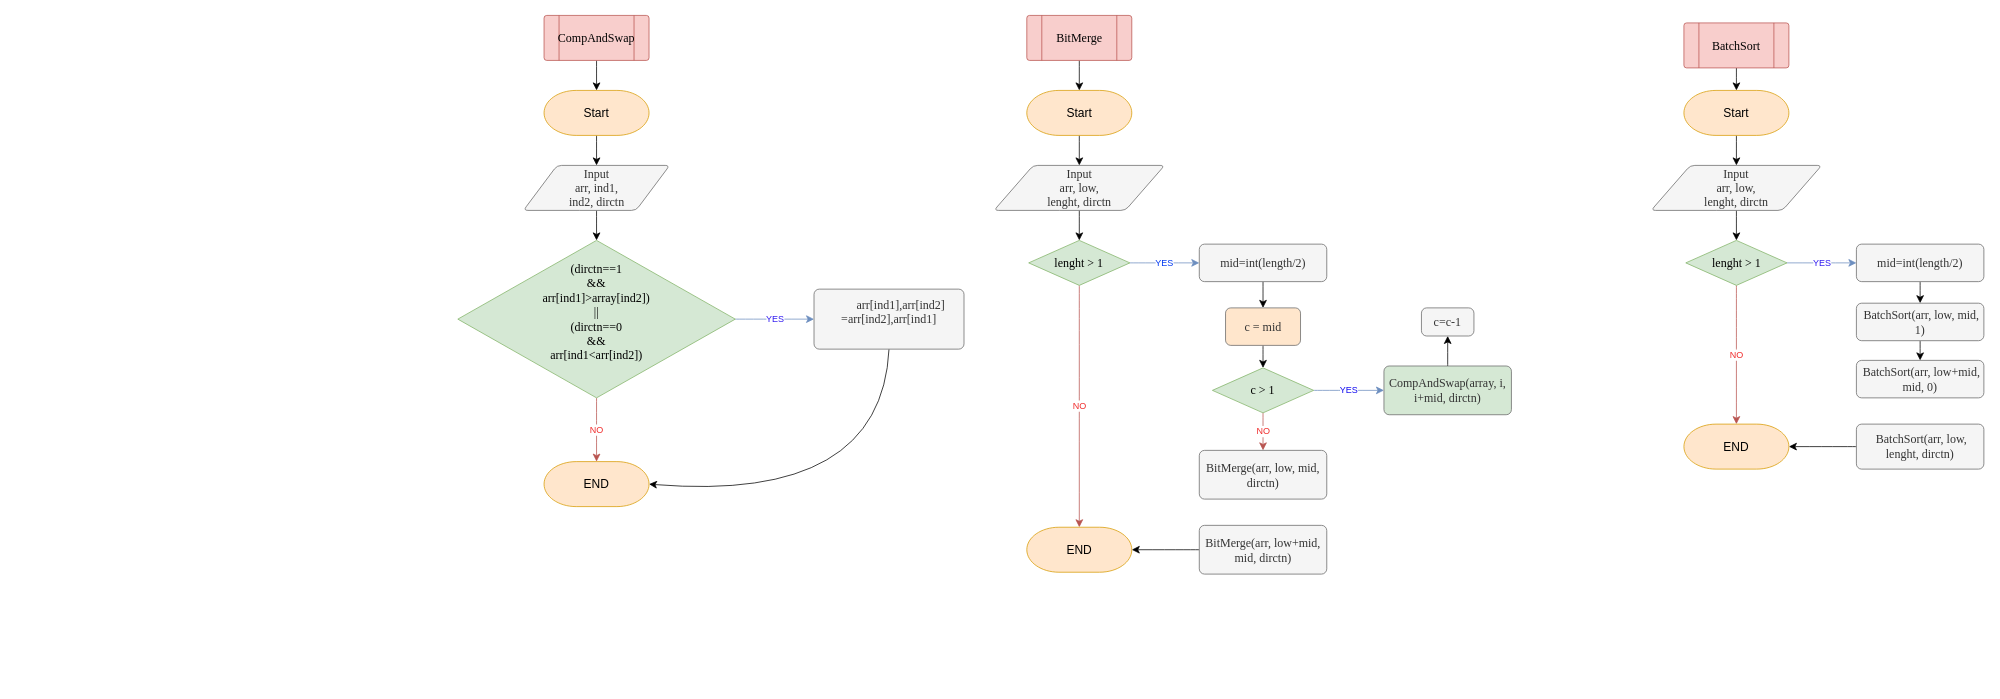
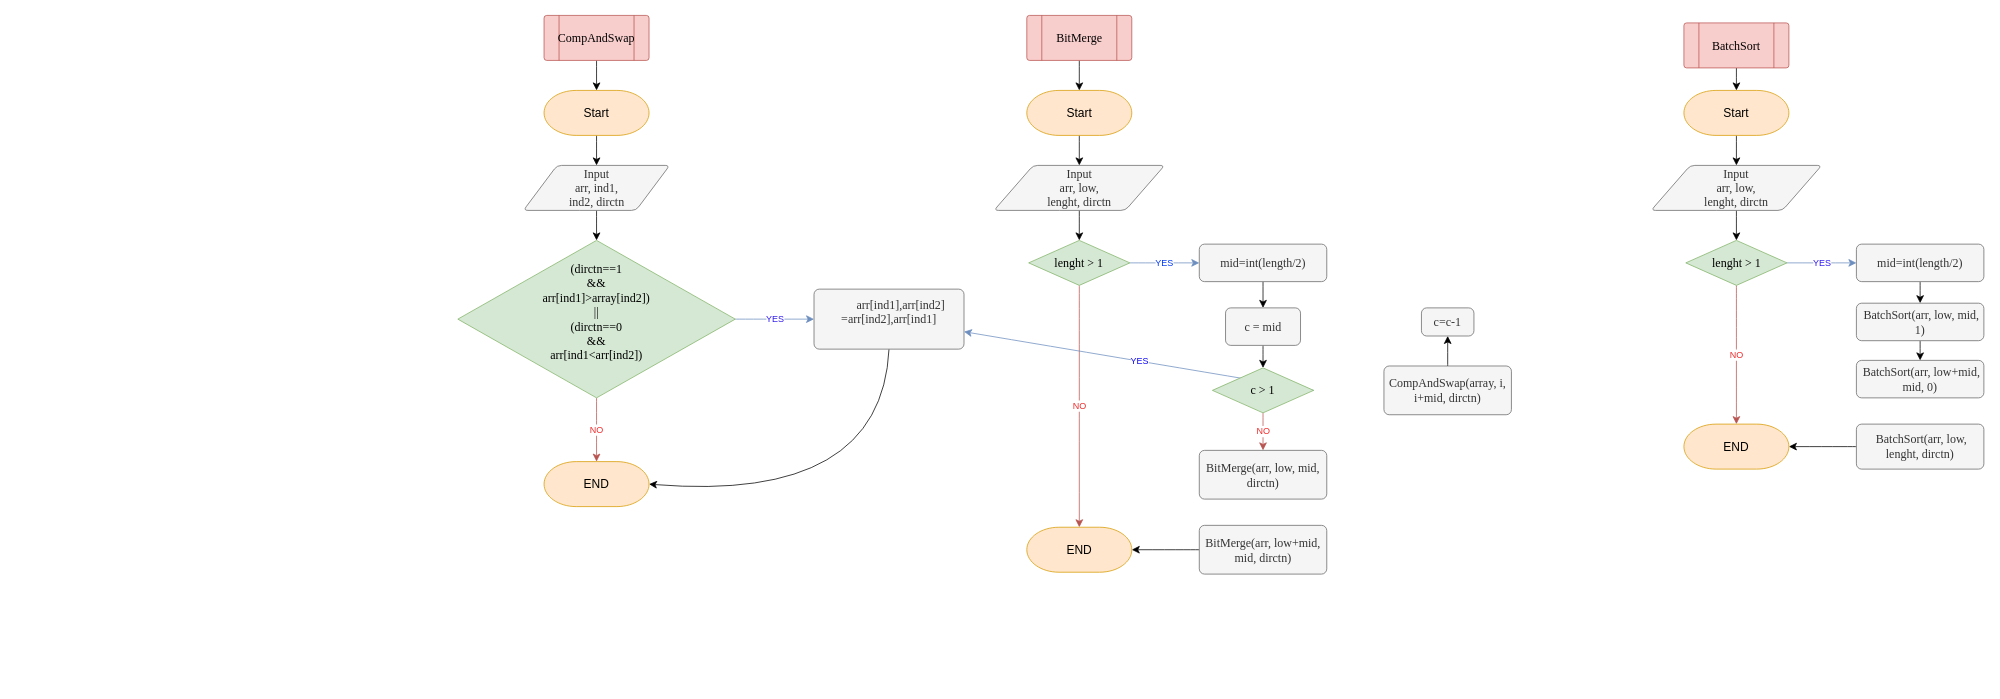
node "c = mid": fillcolor #ffe6cc -> #f5f5f5
edge "c > 1" -> "CompAndSwap(array, i, i+mid, dirctn)": now "c > 1" -> "arr[ind1],arr[ind2] =arr[ind2],arr[ind1]"
node "CompAndSwap(array, i, i+mid, dirctn)": fillcolor #d5e8d4 -> #f5f5f5
